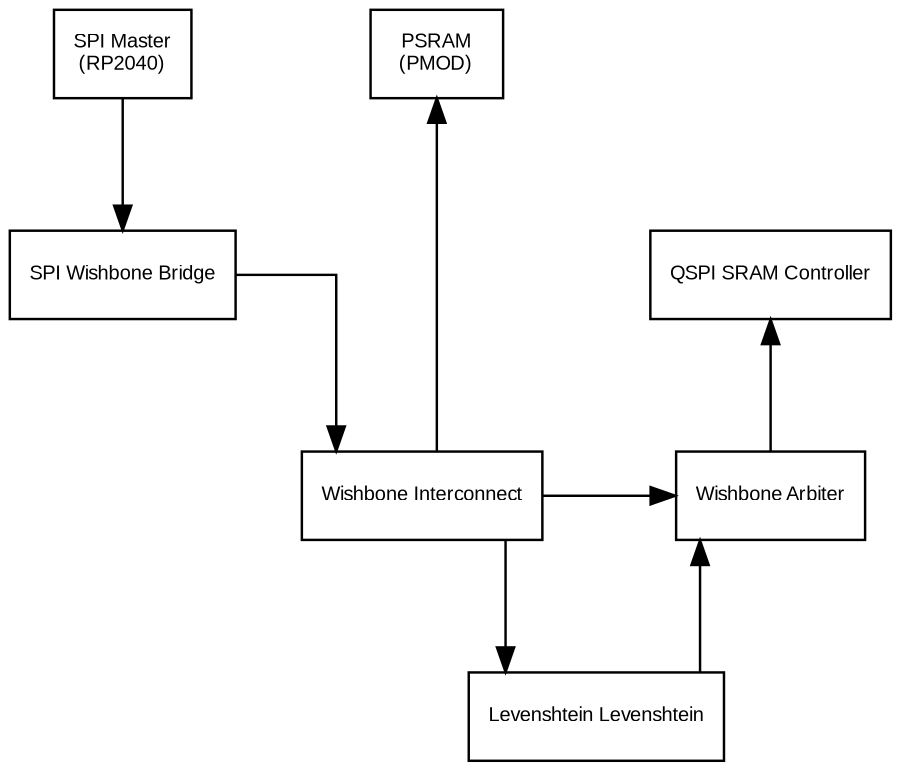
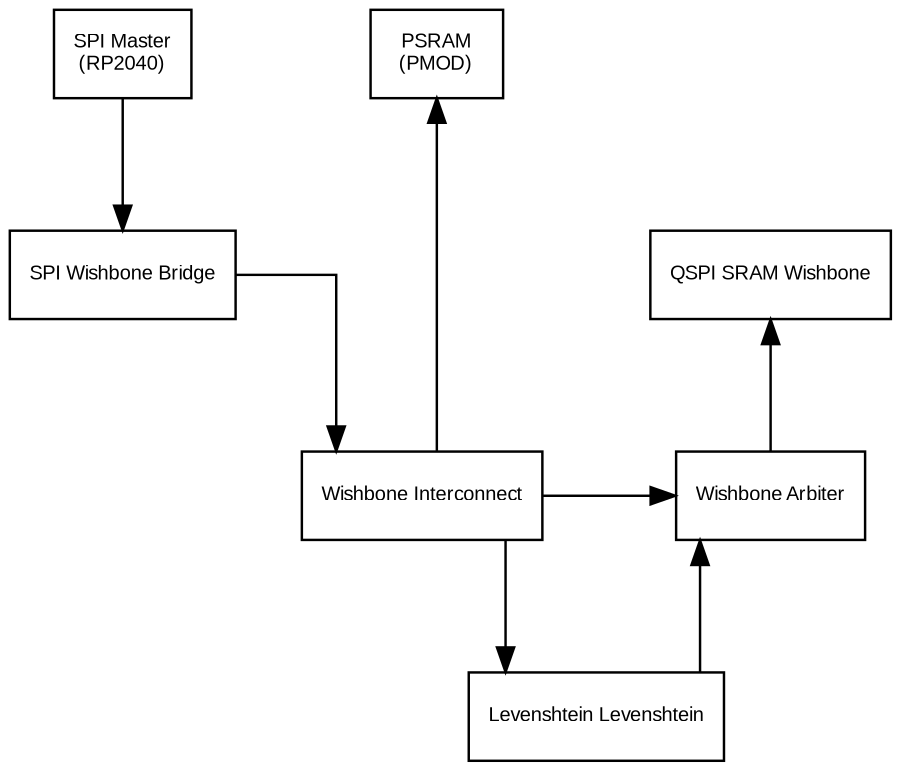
node "QSPI SRAM Controller": label "QSPI SRAM Controller" -> "QSPI SRAM Wishbone"
